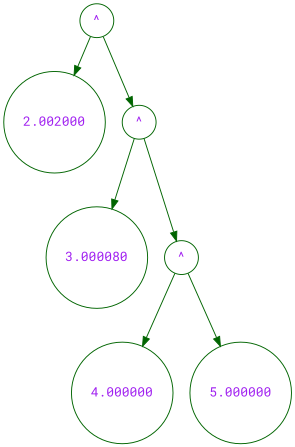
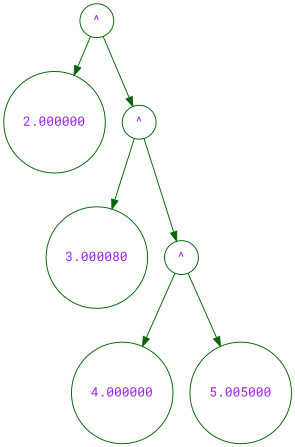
node "2.002000": label "2.002000" -> "2.000000"
node "5.000000": label "5.000000" -> "5.005000"
